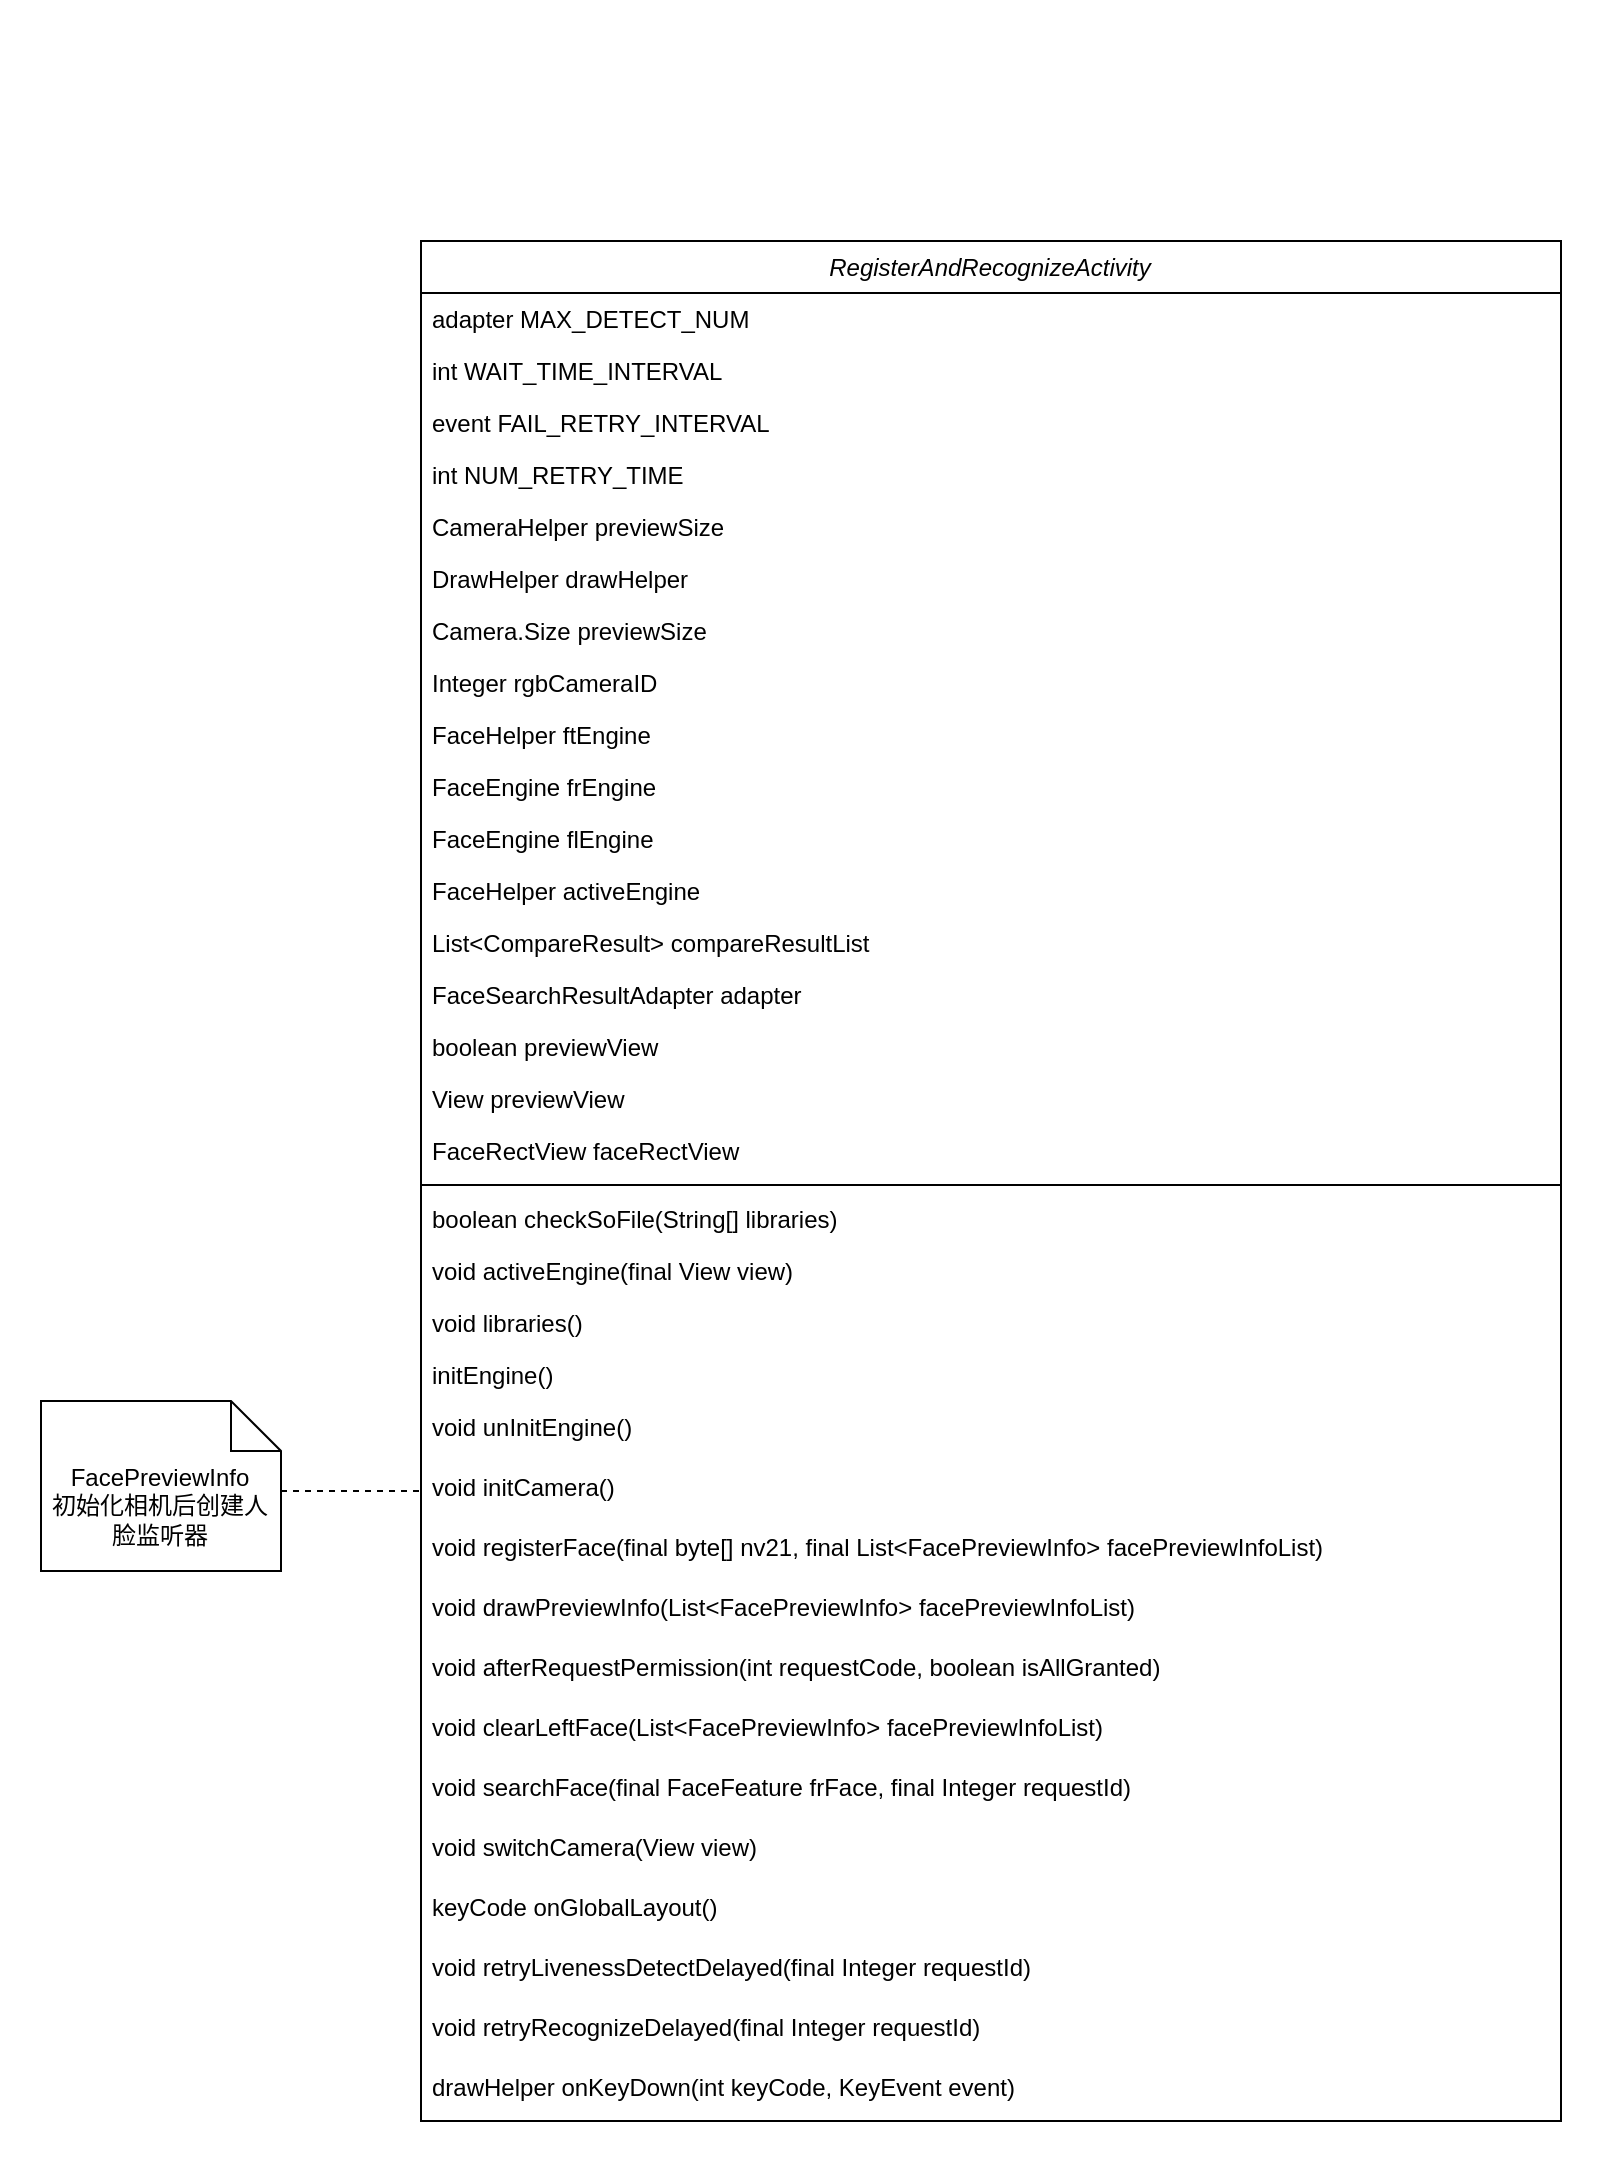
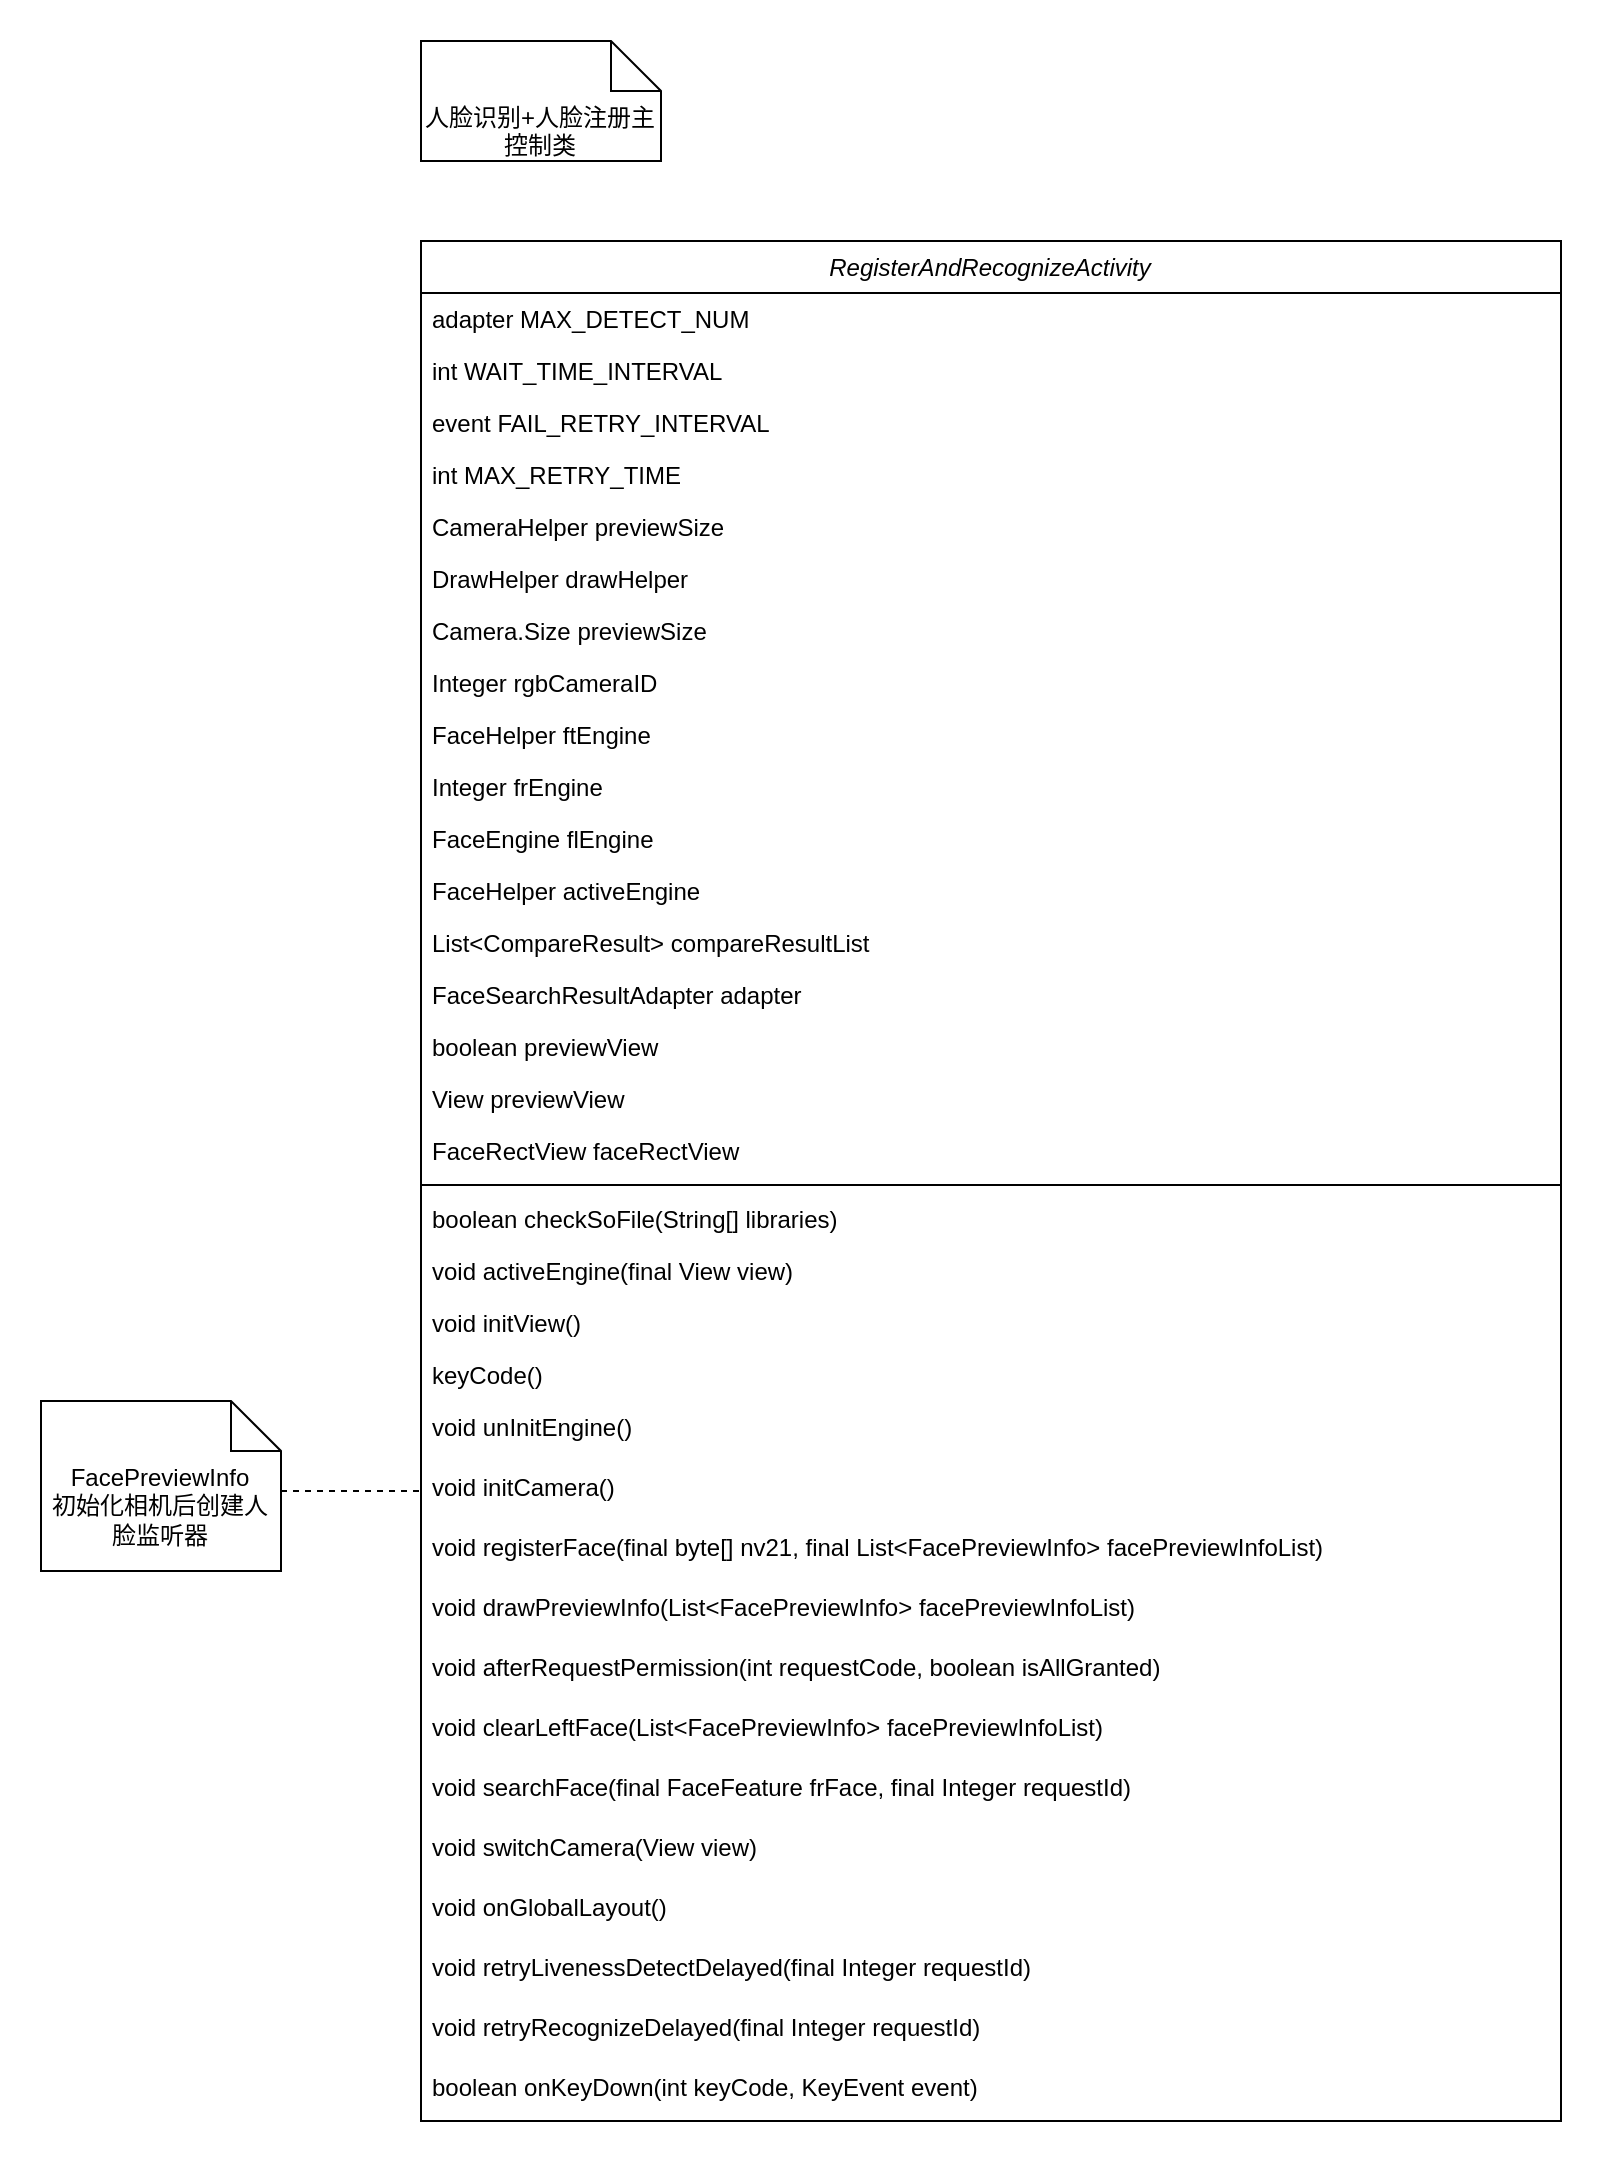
node "人脸识别+人脸注册主控制类": added
node "int NUM_RETRY_TIME": label "int NUM_RETRY_TIME" -> "int MAX_RETRY_TIME"
node "FaceEngine frEngine": label "FaceEngine frEngine" -> "Integer frEngine"
node "void libraries()": label "void libraries()" -> "void initView()"
node "initEngine()": label "initEngine()" -> "keyCode()"
node "keyCode onGlobalLayout()": label "keyCode onGlobalLayout()" -> "void onGlobalLayout()"
node "drawHelper onKeyDown(int keyCode, KeyEvent event)": label "drawHelper onKeyDown(int keyCode, KeyEvent event)" -> "boolean onKeyDown(int keyCode, KeyEvent event)"
